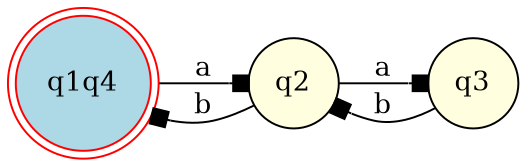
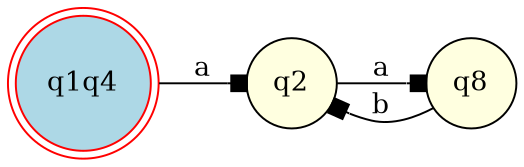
node "q3": label "q3" -> "q8"
edge "q2" -> "q1q4": removed, label "b"
